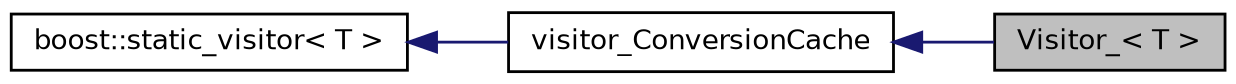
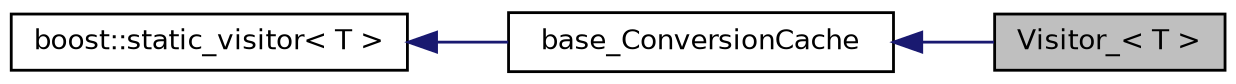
node "visitor_ConversionCache": label "visitor_ConversionCache" -> "base_ConversionCache"
